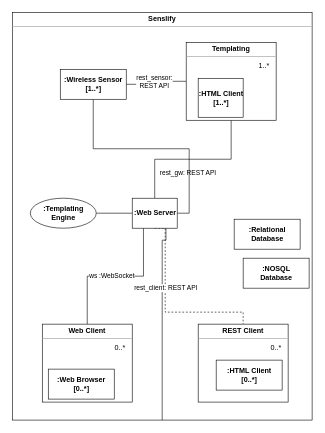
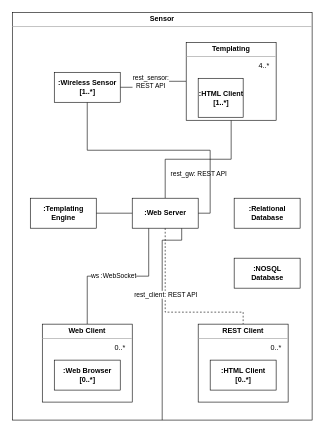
node "Senslify": label "Senslify" -> "Sensor"
node "1..*": label "1..*" -> "4..*"
node ":Wireless Sensor [1..*]": moved (93, 84) -> (87, 87)
node ":Templating Engine": shape ellipse -> rectangle
node ":Web Server": size 45x30 -> 66x30
node ":Relational Database": moved (267, 234) -> (267, 213)
node ":NOSQL Database": moved (276, 273) -> (267, 273)
node ":HTML Client [0..*]": moved (249, 375) -> (243, 375)
node ":Web Browser [0..*]": moved (81, 384) -> (87, 375)
